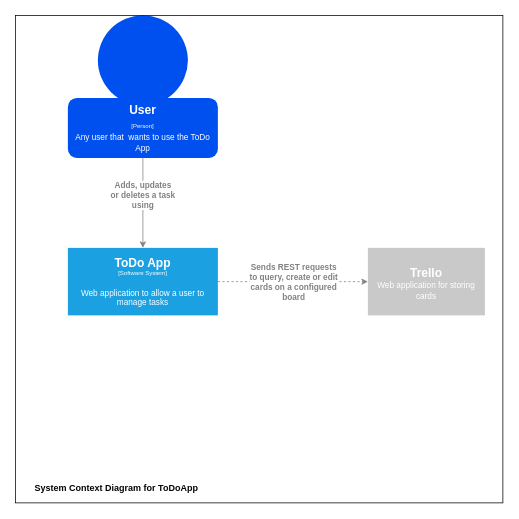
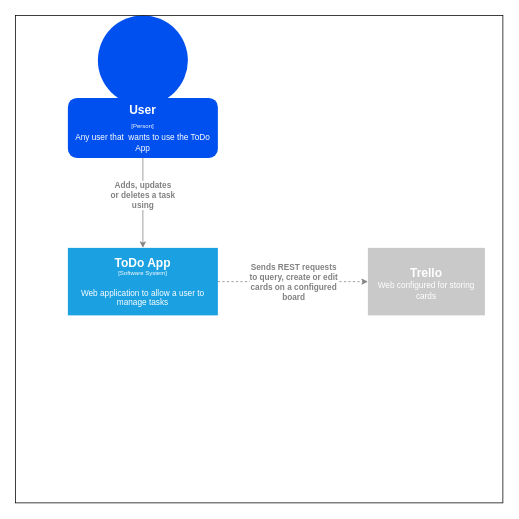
node "Trello Web application for storing cards": label "Trello Web application for storing cards" -> "Trello Web configured for storing cards"
node "System Context Diagram for ToDoApp": removed
